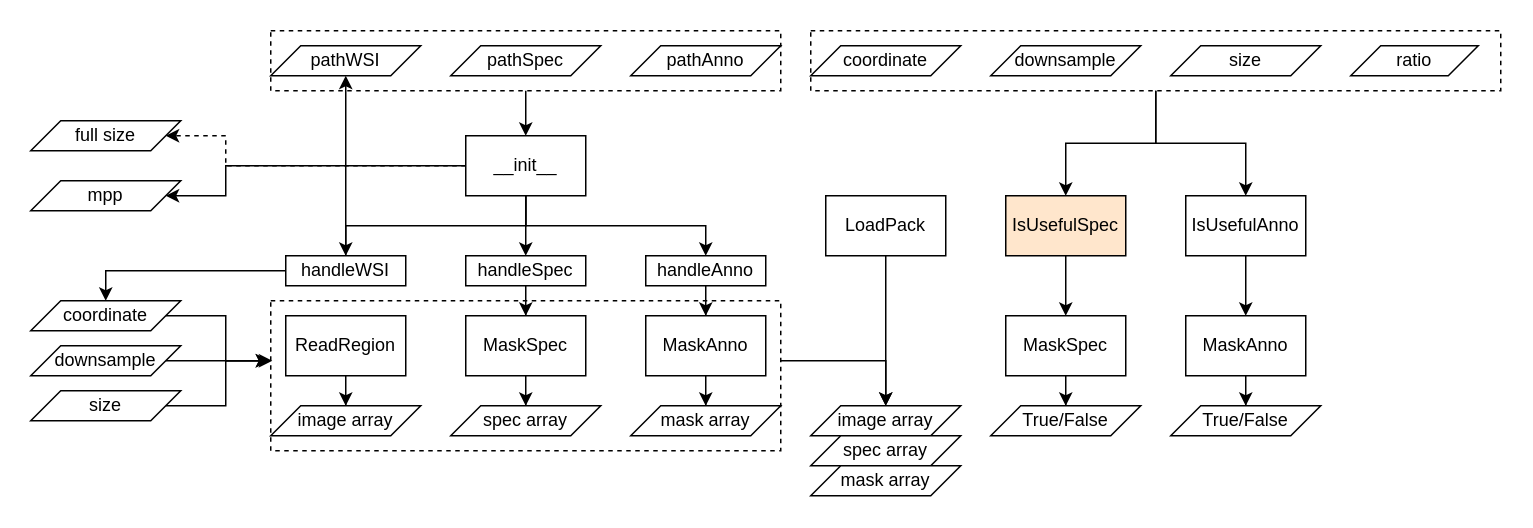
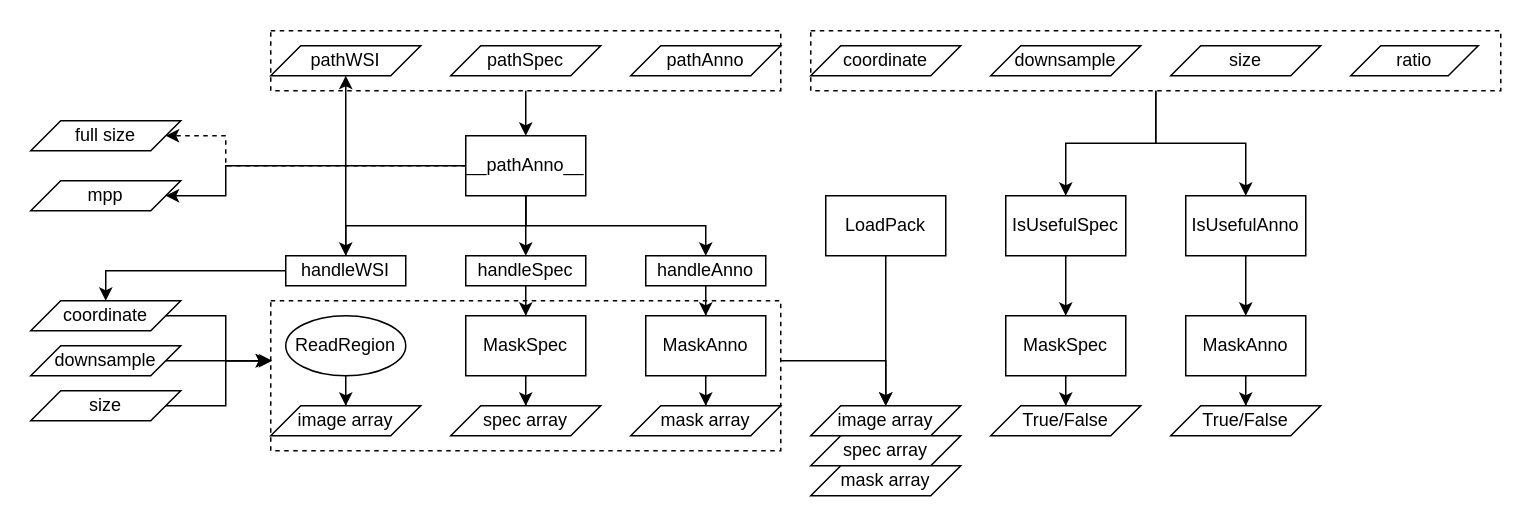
node "__init__": label "__init__" -> "__pathAnno__"
node "IsUsefulSpec": fillcolor #ffe6cc -> #ffffff
node "ReadRegion": shape rectangle -> ellipse
